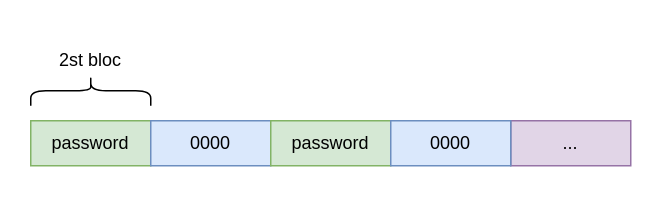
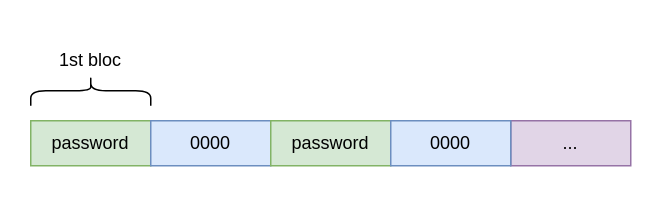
node "2st bloc": label "2st bloc" -> "1st bloc"
